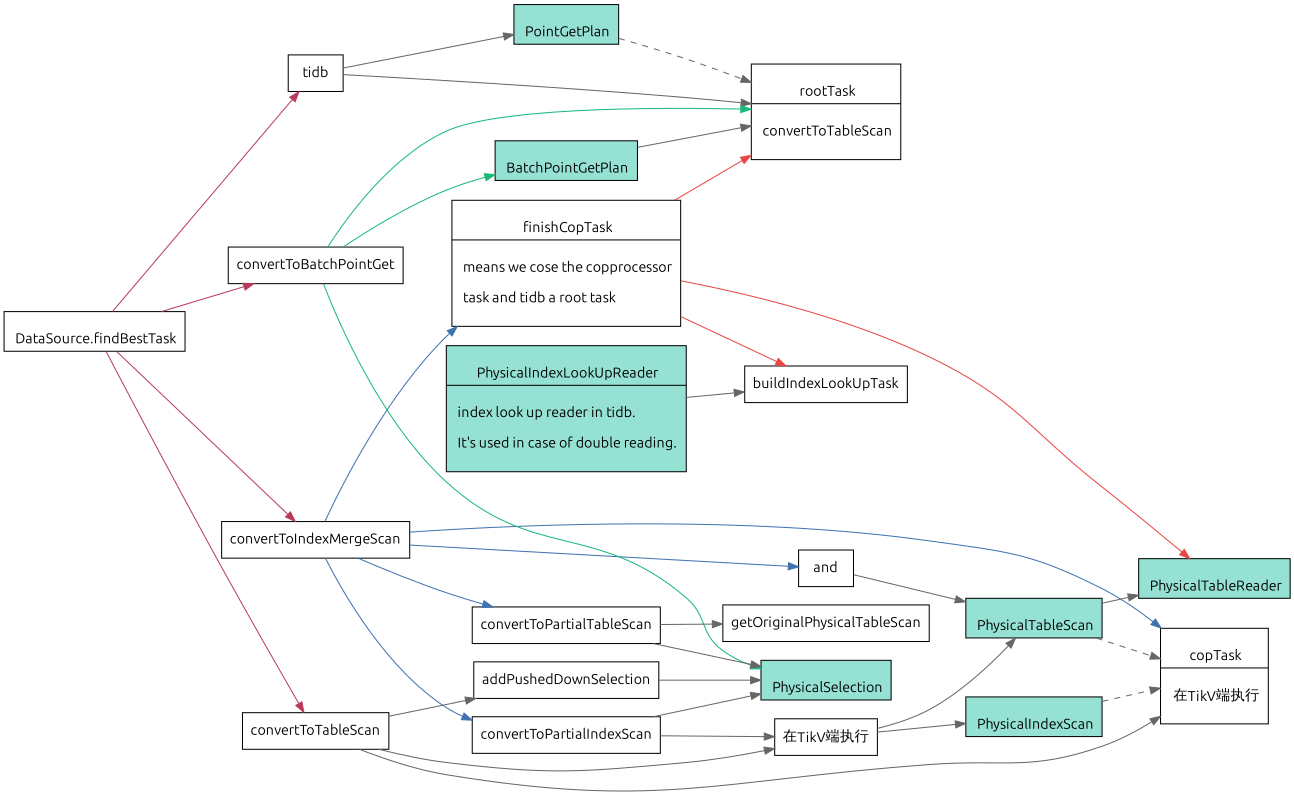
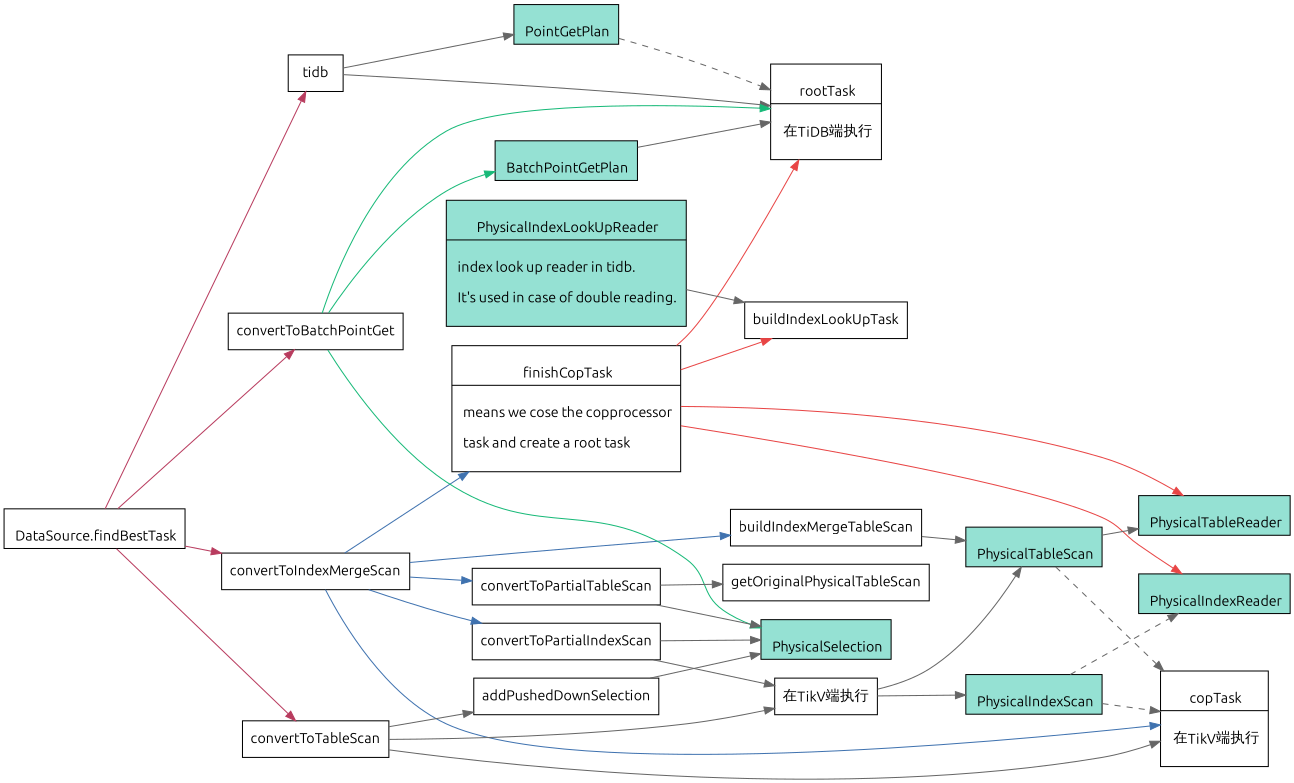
node "rootTask": text "convertToTableScan" -> "在TiDB端执行"
node "finishCopTask": text "task and tidb a root task" -> "task and create a root task"
node "and": label "and" -> "buildIndexMergeTableScan"
node "PhysicalIndexReader": added
